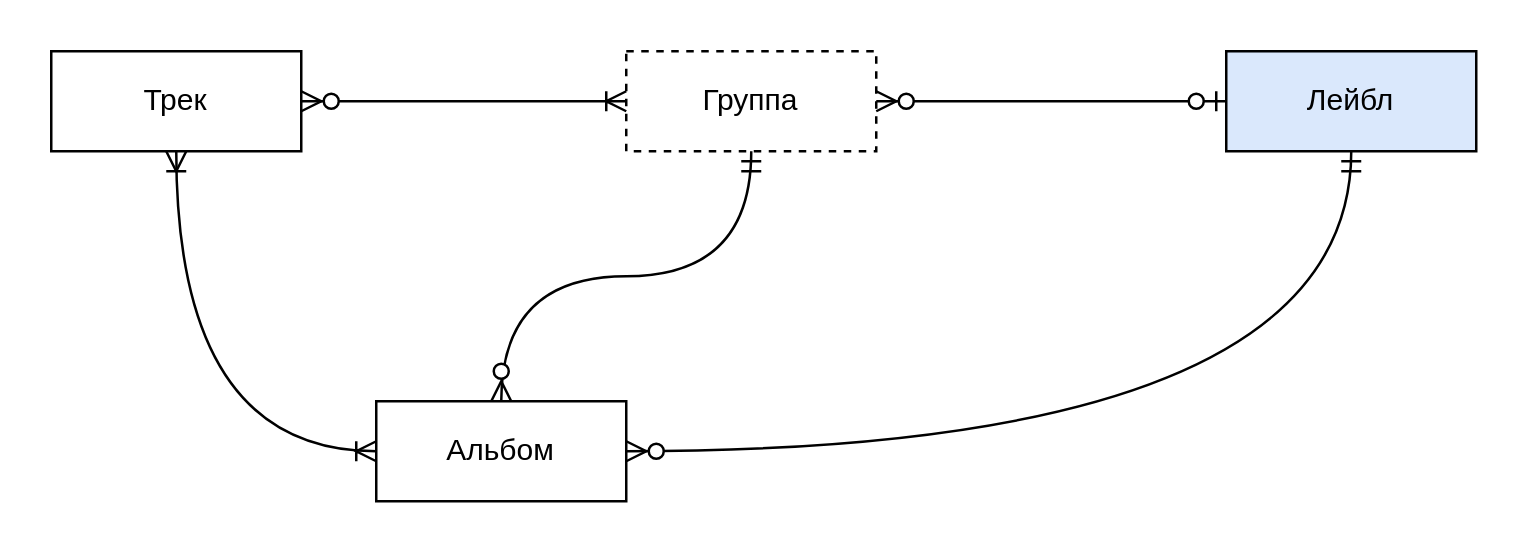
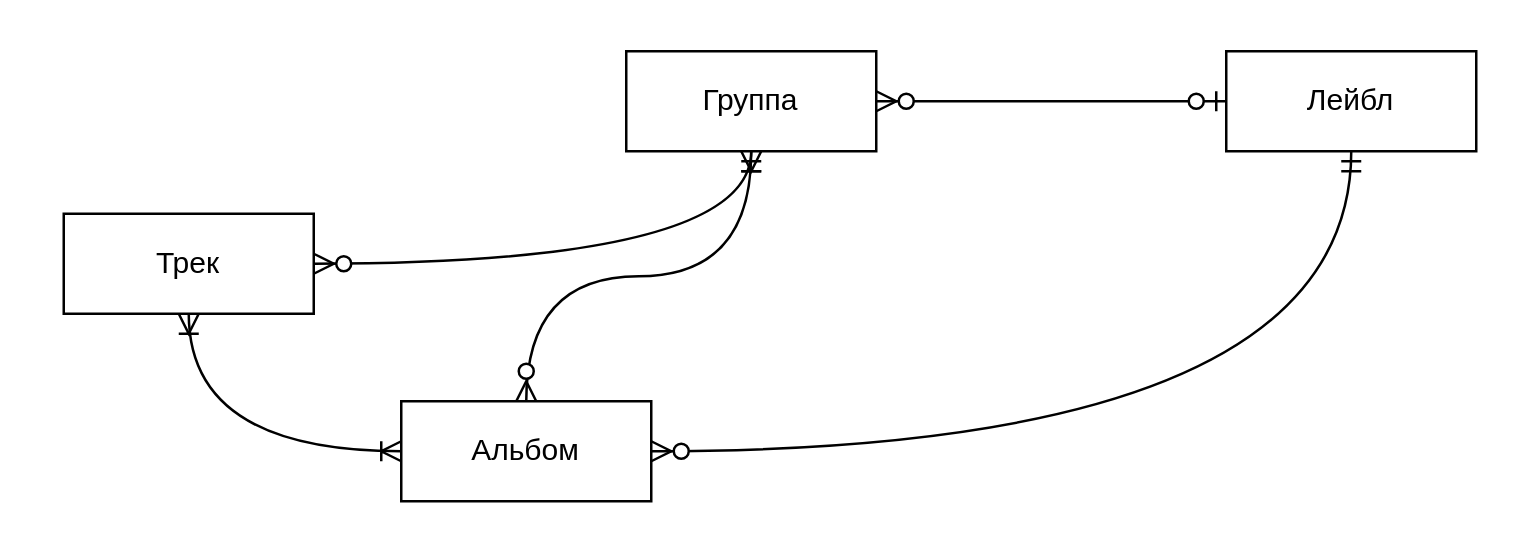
node "Трек": moved (176, 101) -> (189, 264)
node "Группа": style dashed -> solid
node "Лейбл": fillcolor #dae8fc -> #ffffff
node "Альбом": moved (501, 451) -> (526, 451)
